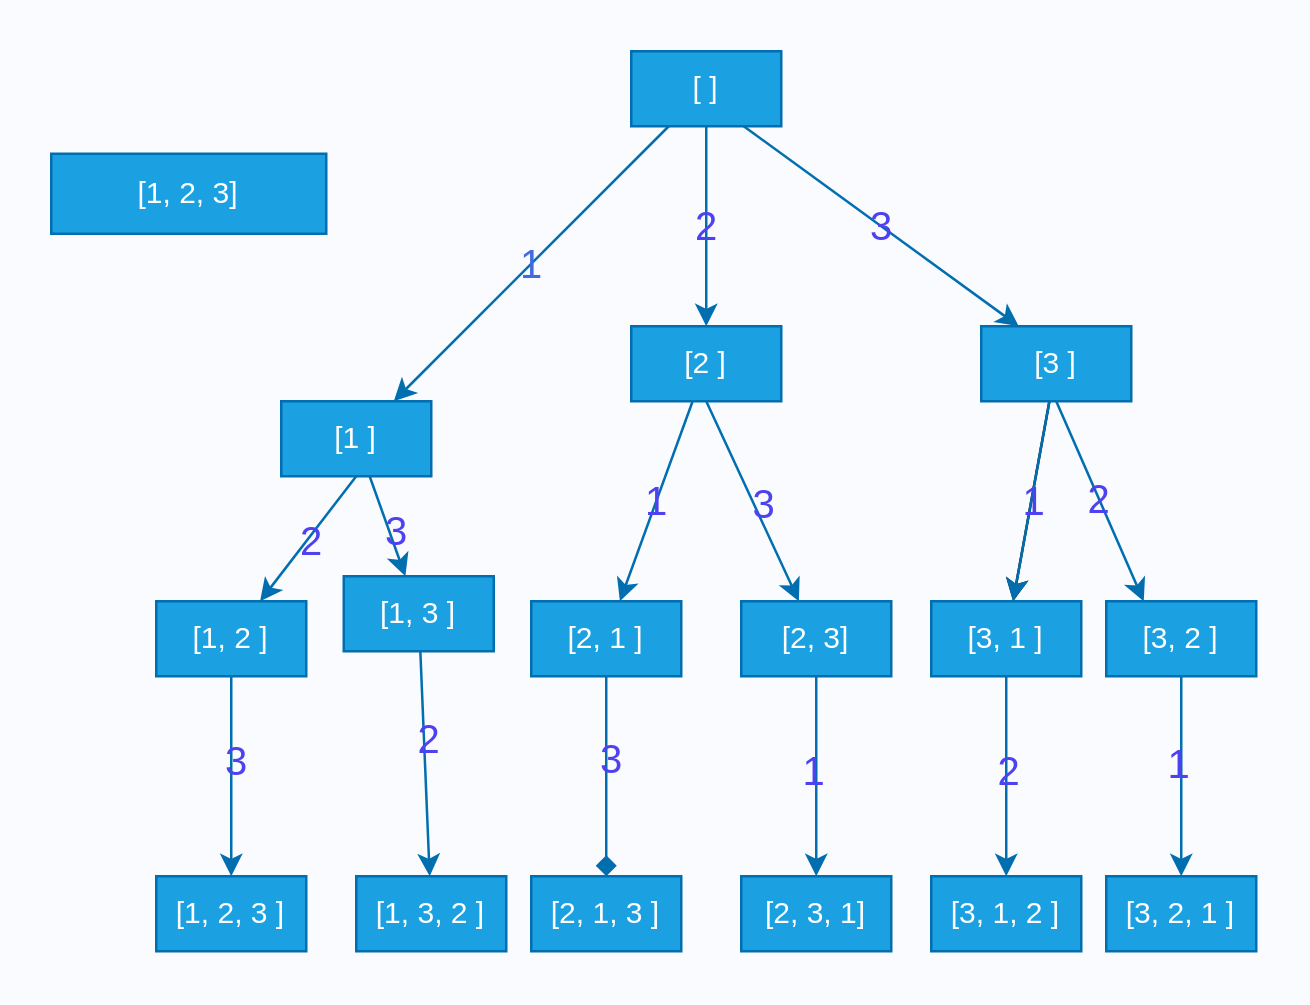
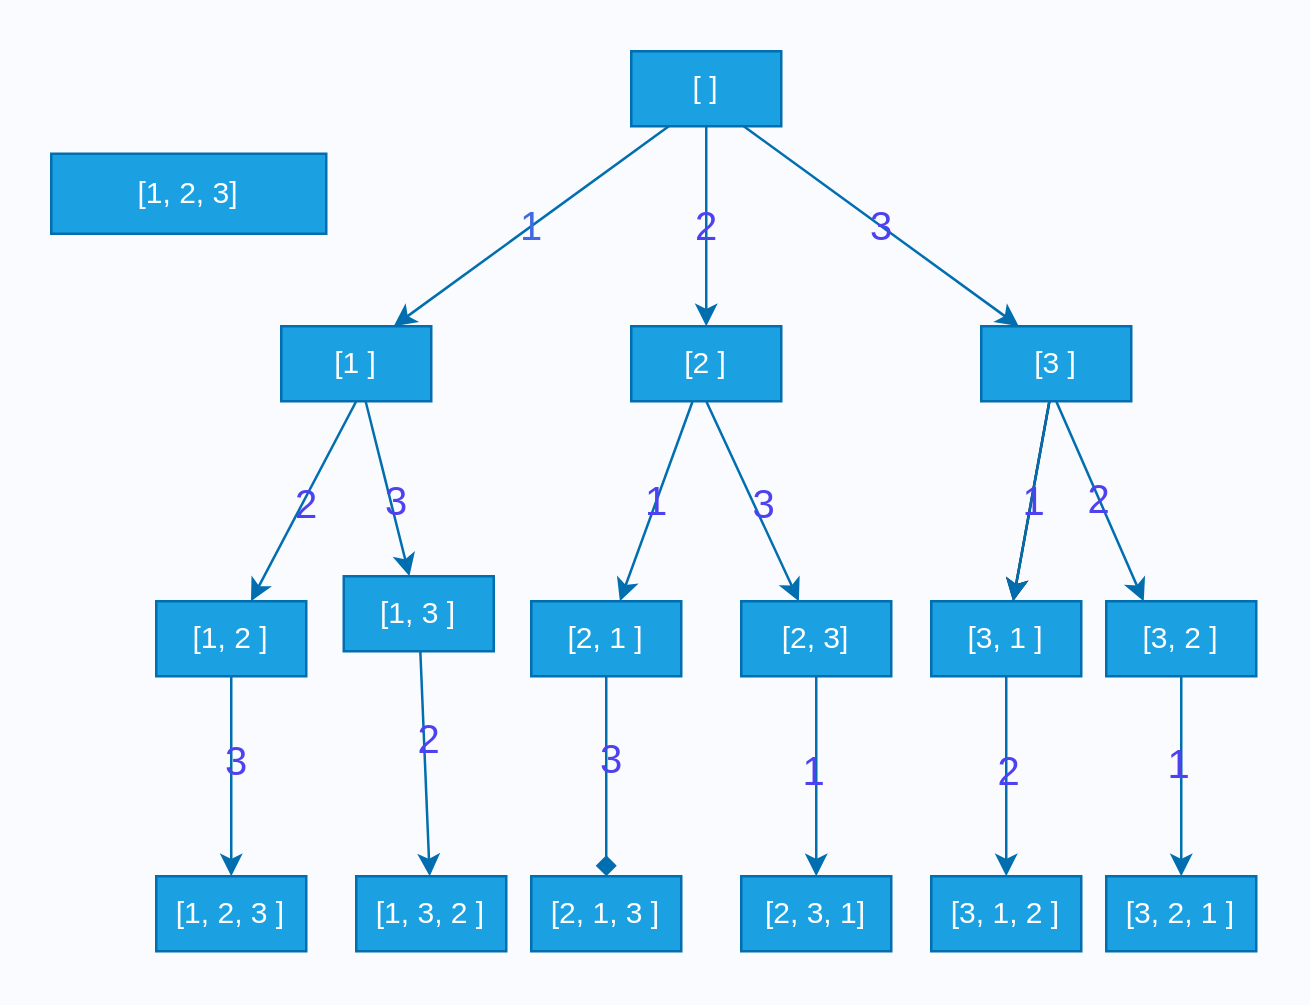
node "[1 ]": moved (356, 439) -> (356, 364)
